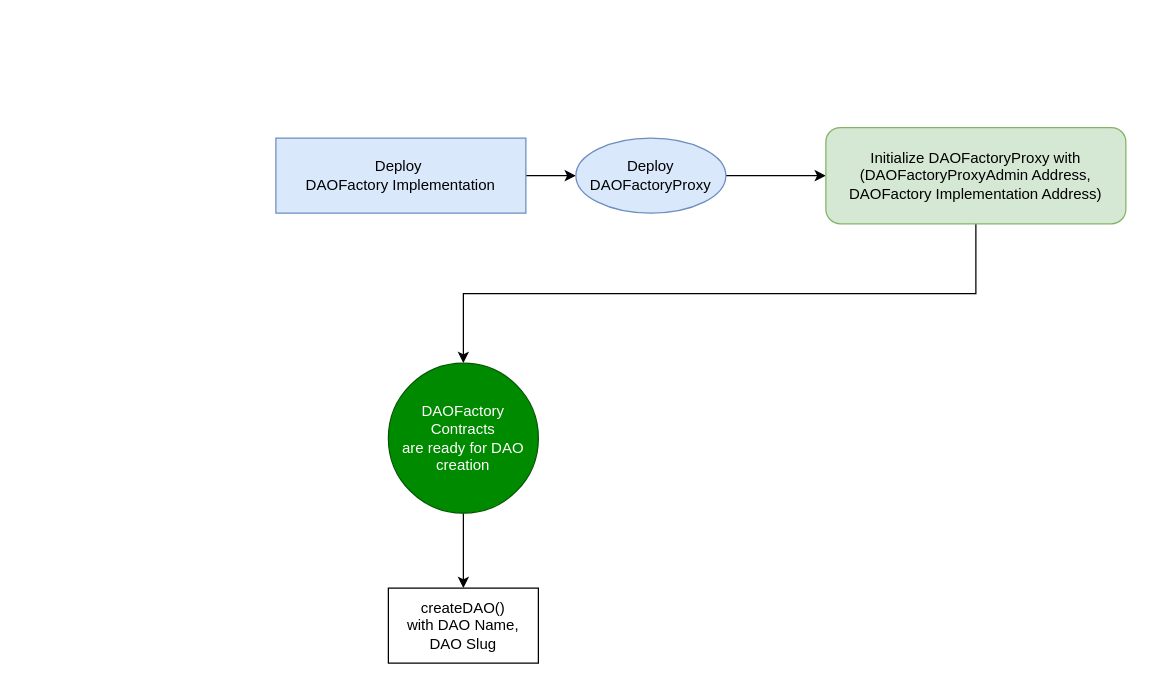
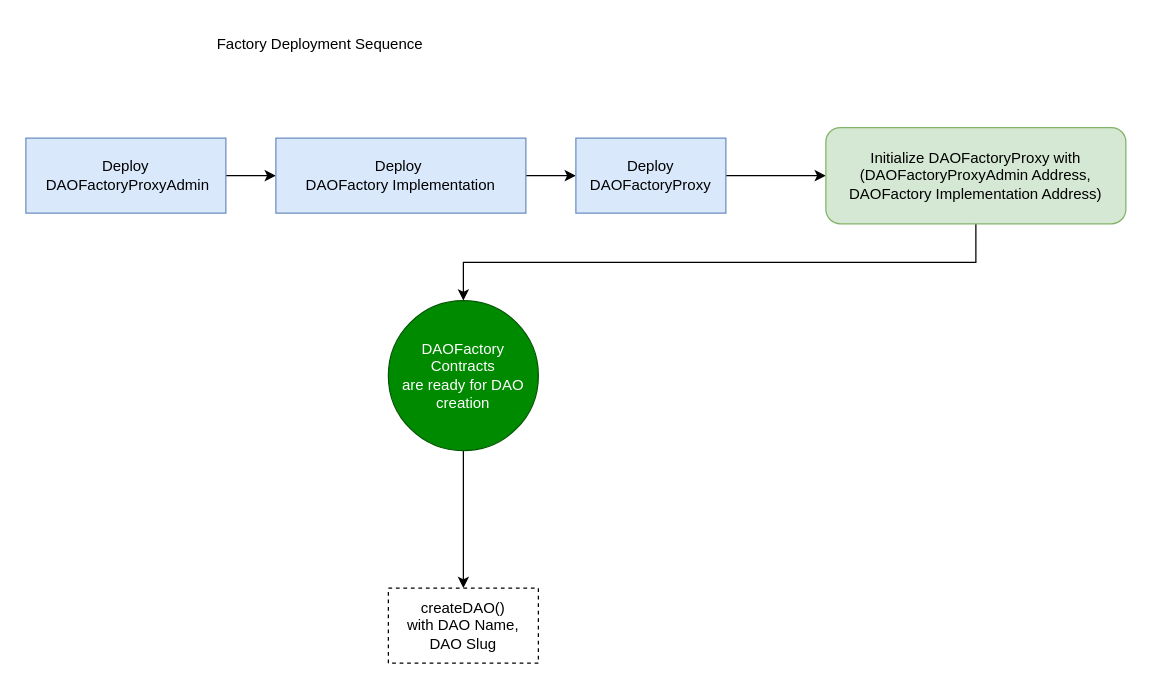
node "Factory Deployment Sequence": added
node "Deploy DAOFactoryProxyAdmin": added
edge "Deploy DAOFactoryProxyAdmin" -> "Deploy DAOFactory Implementation": added
node "Deploy DAOFactoryProxy": shape ellipse -> rectangle
node "DAOFactory Contracts are ready for DAO creation": moved (463, 438) -> (463, 376)
node "createDAO() with DAO Name, DAO Slug": style solid -> dashed
